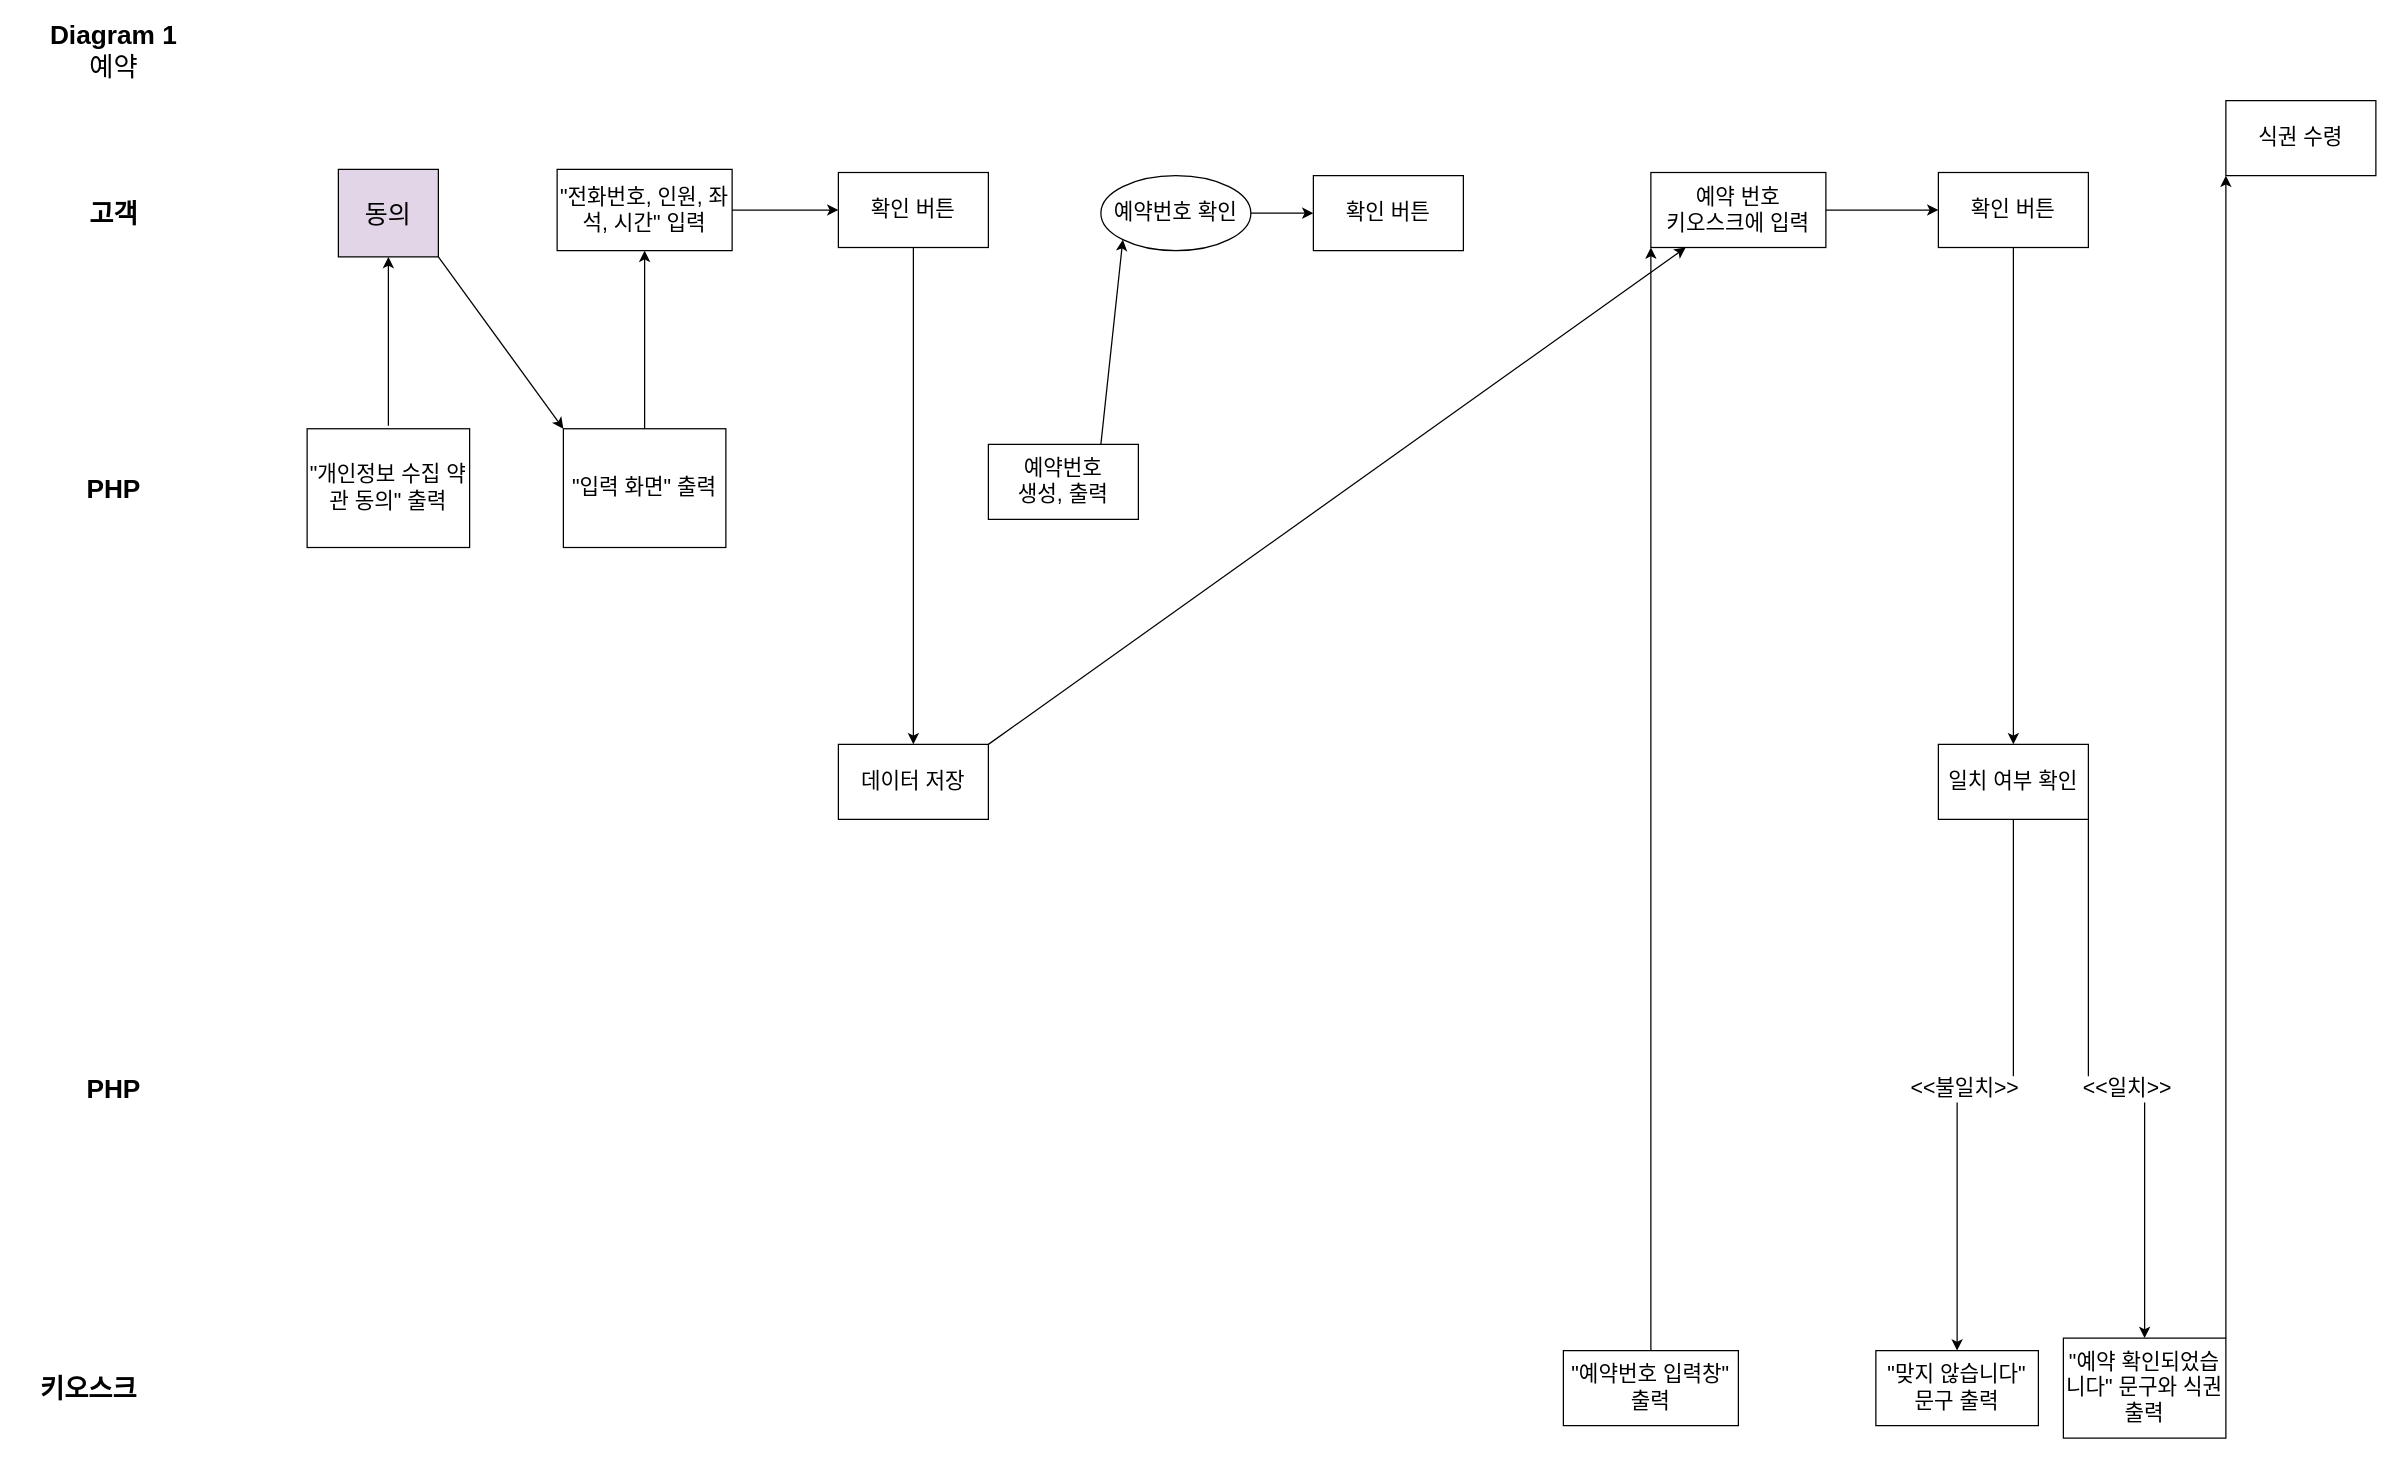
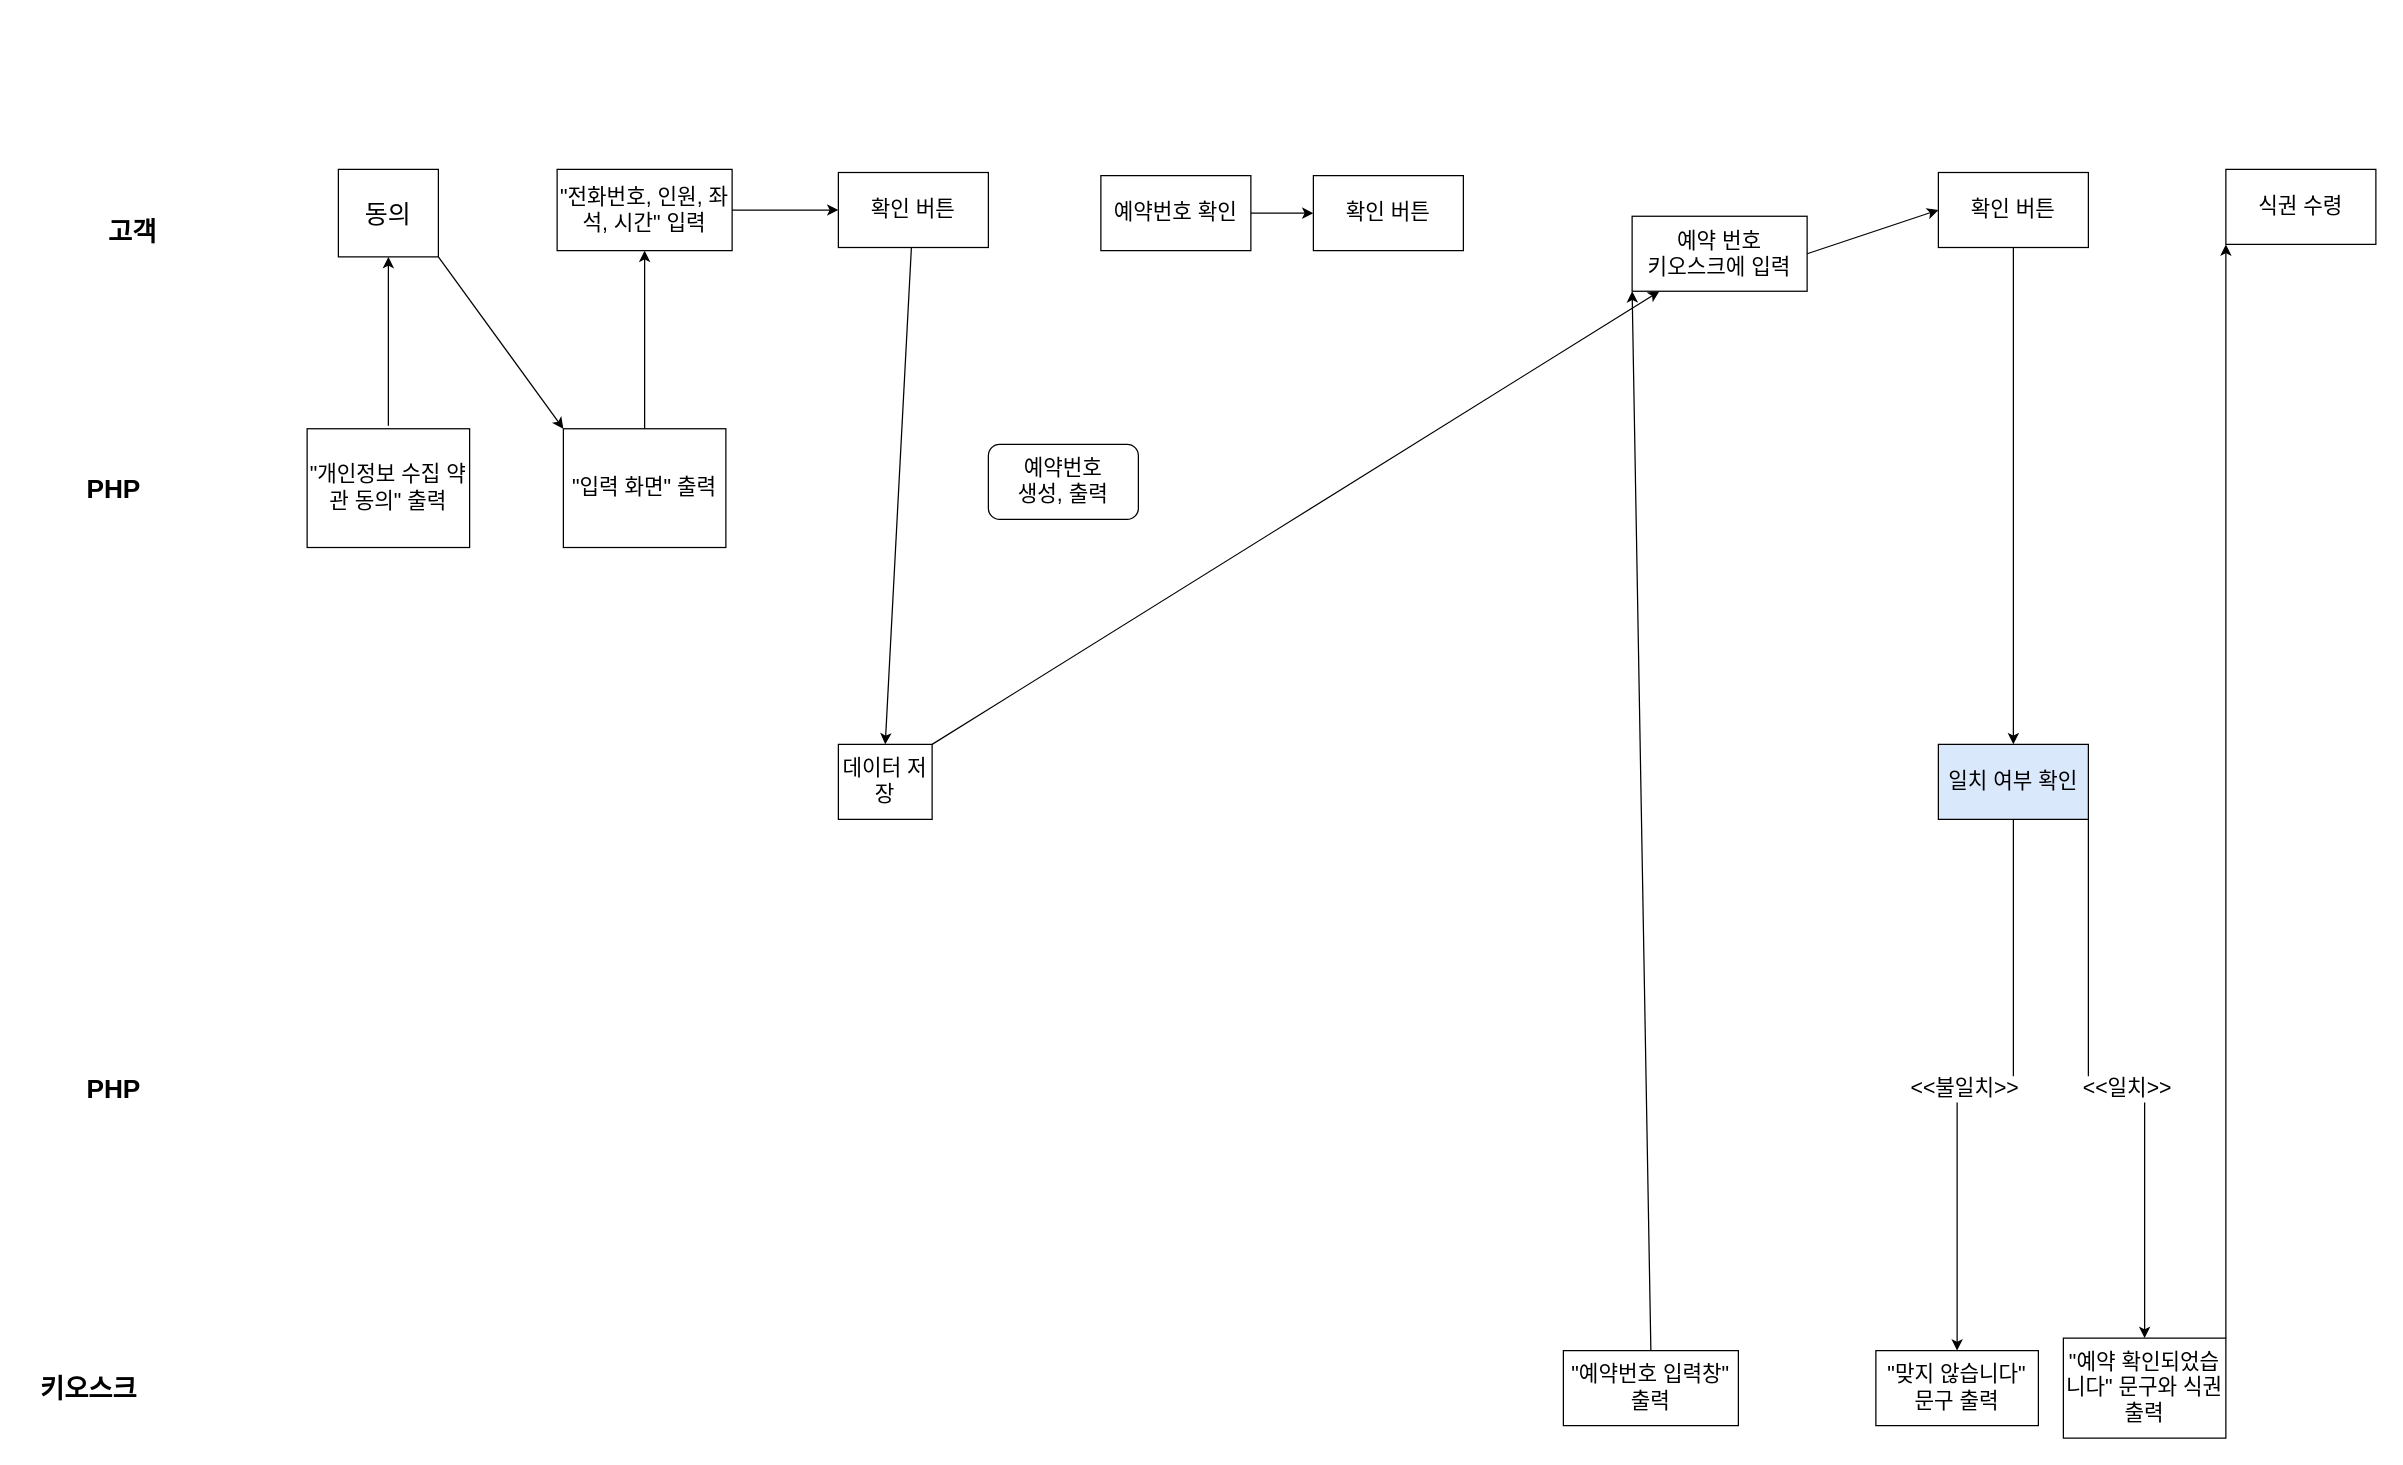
node "Diagram 1 예약": removed
node "식권 수령": moved (2301, 138) -> (2301, 207)
node "예약 번호 키오스크에 입력": moved (1738, 210) -> (1719, 254)
node "고객": moved (113, 213) -> (132, 232)
node "동의": fillcolor #e1d5e7 -> #ffffff
node "예약번호 확인": shape ellipse -> rectangle
edge "예약번호 생성, 출력" -> "예약번호 확인": removed
node "예약번호 생성, 출력": shape rectangle -> rounded rectangle
node "데이터 저장": size 150x75 -> 94x75
node "일치 여부 확인": fillcolor #ffffff -> #dae8fc
